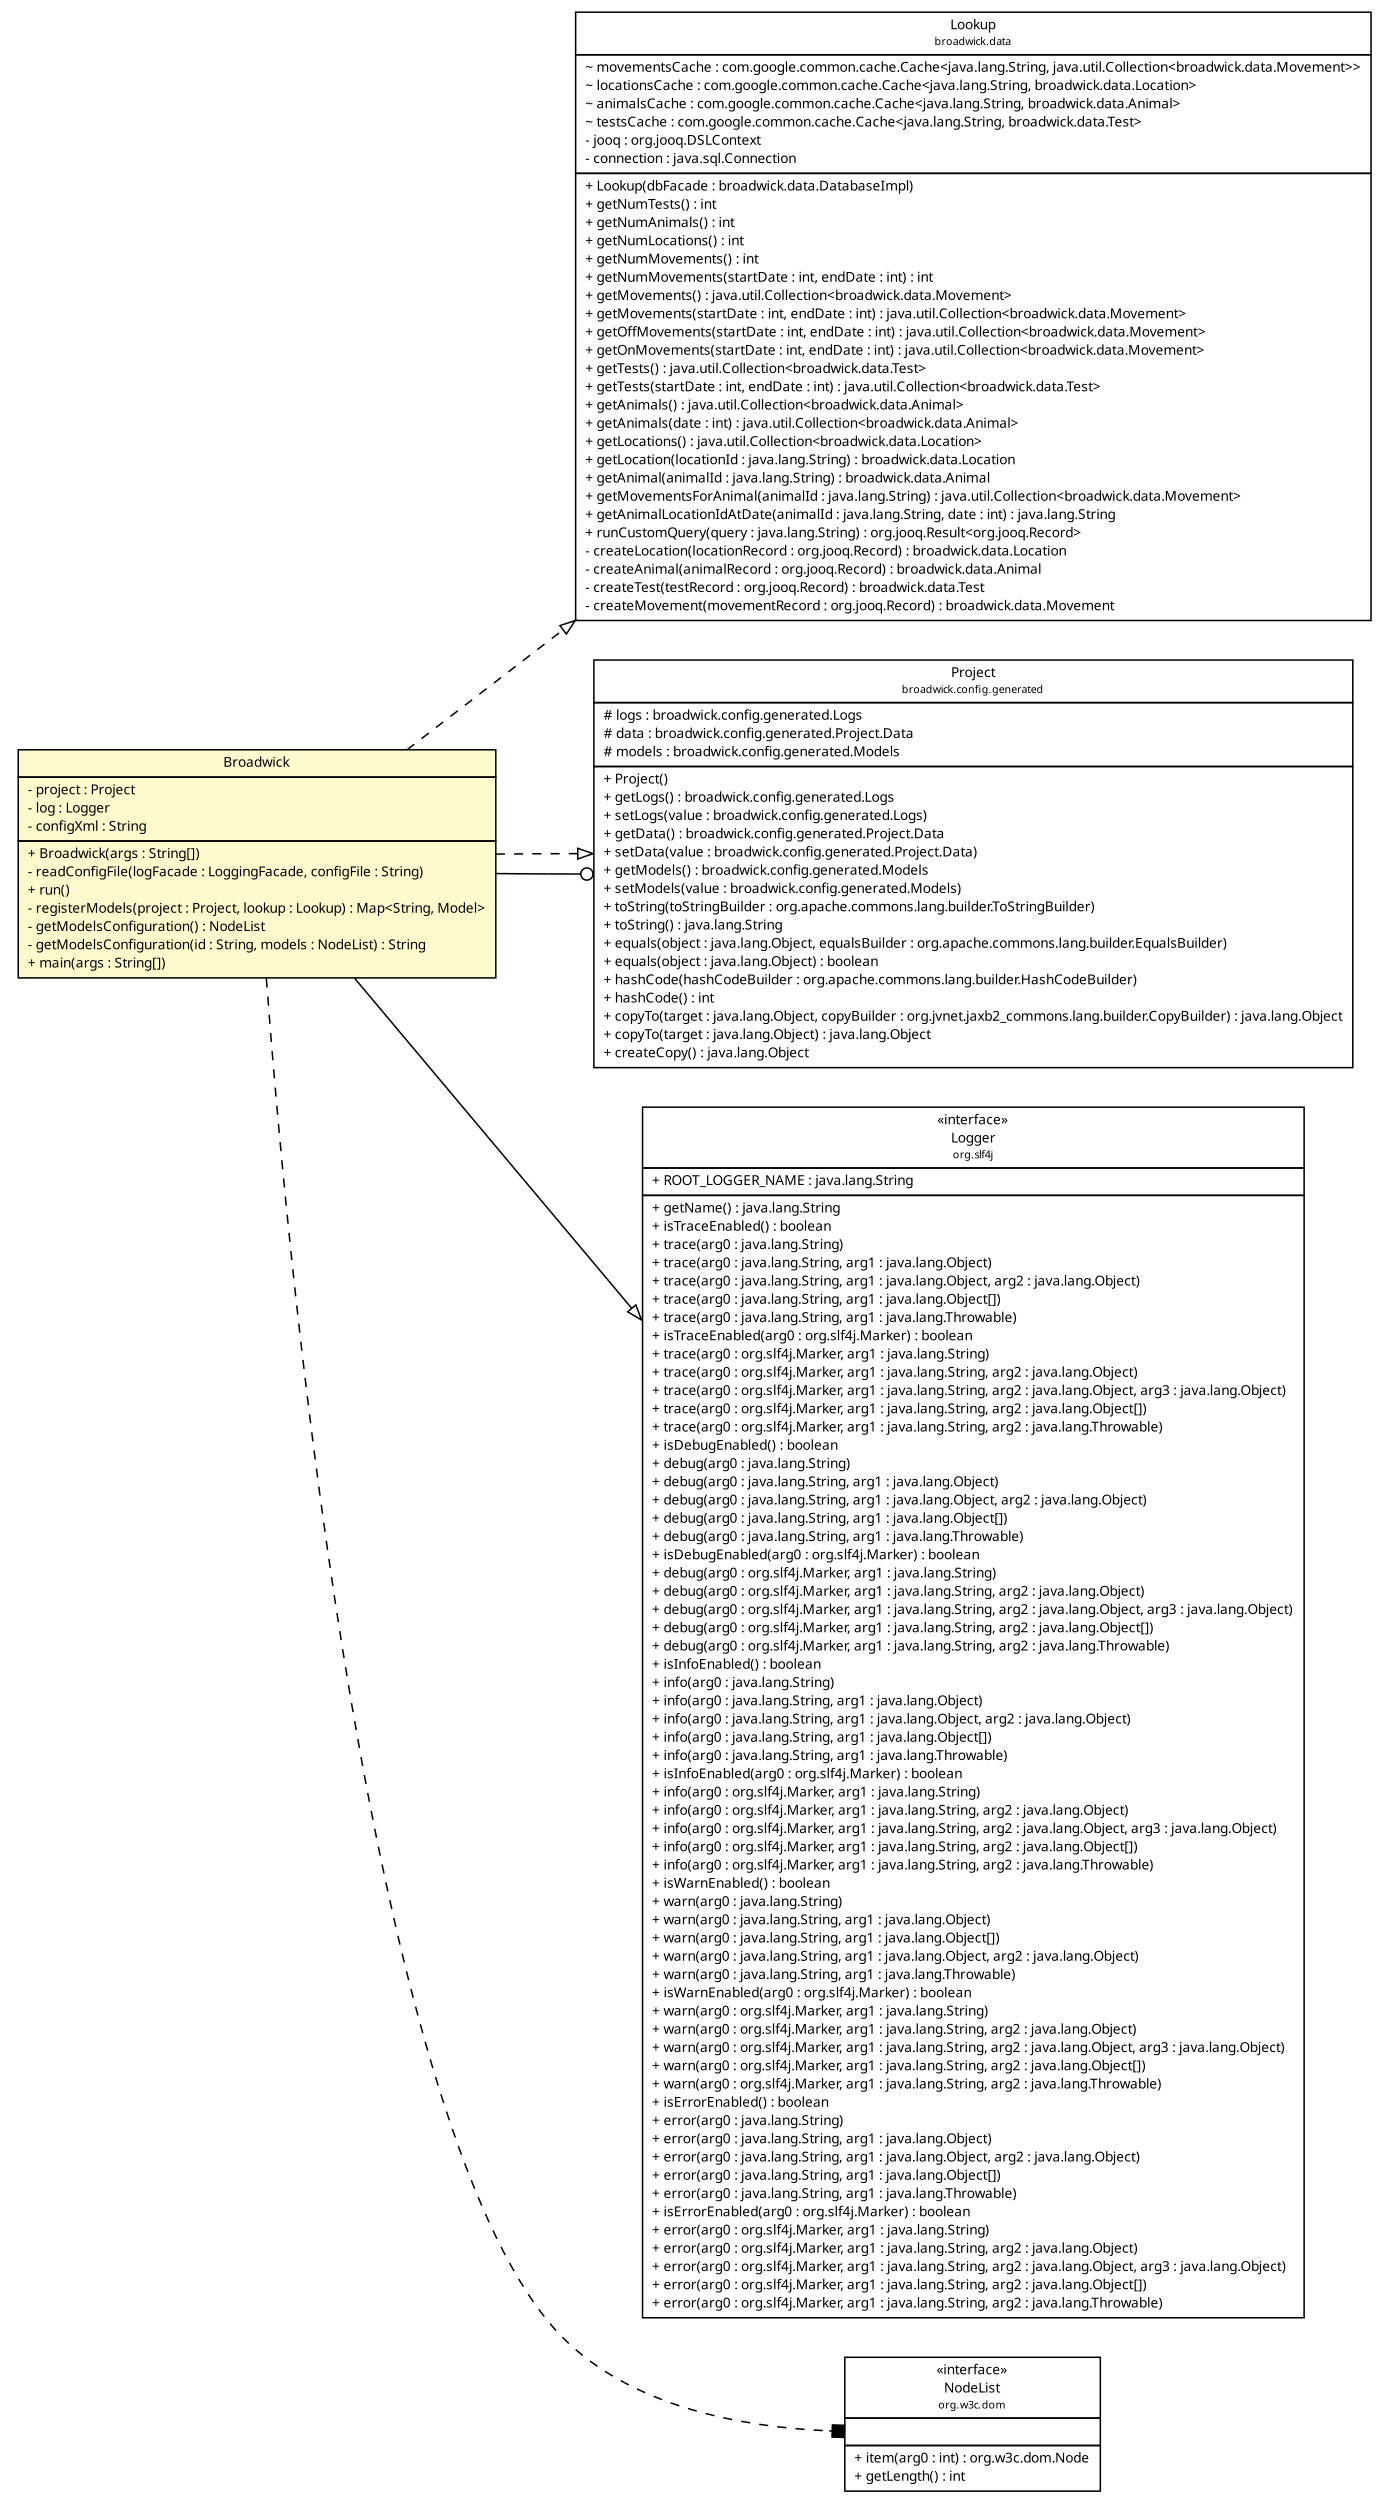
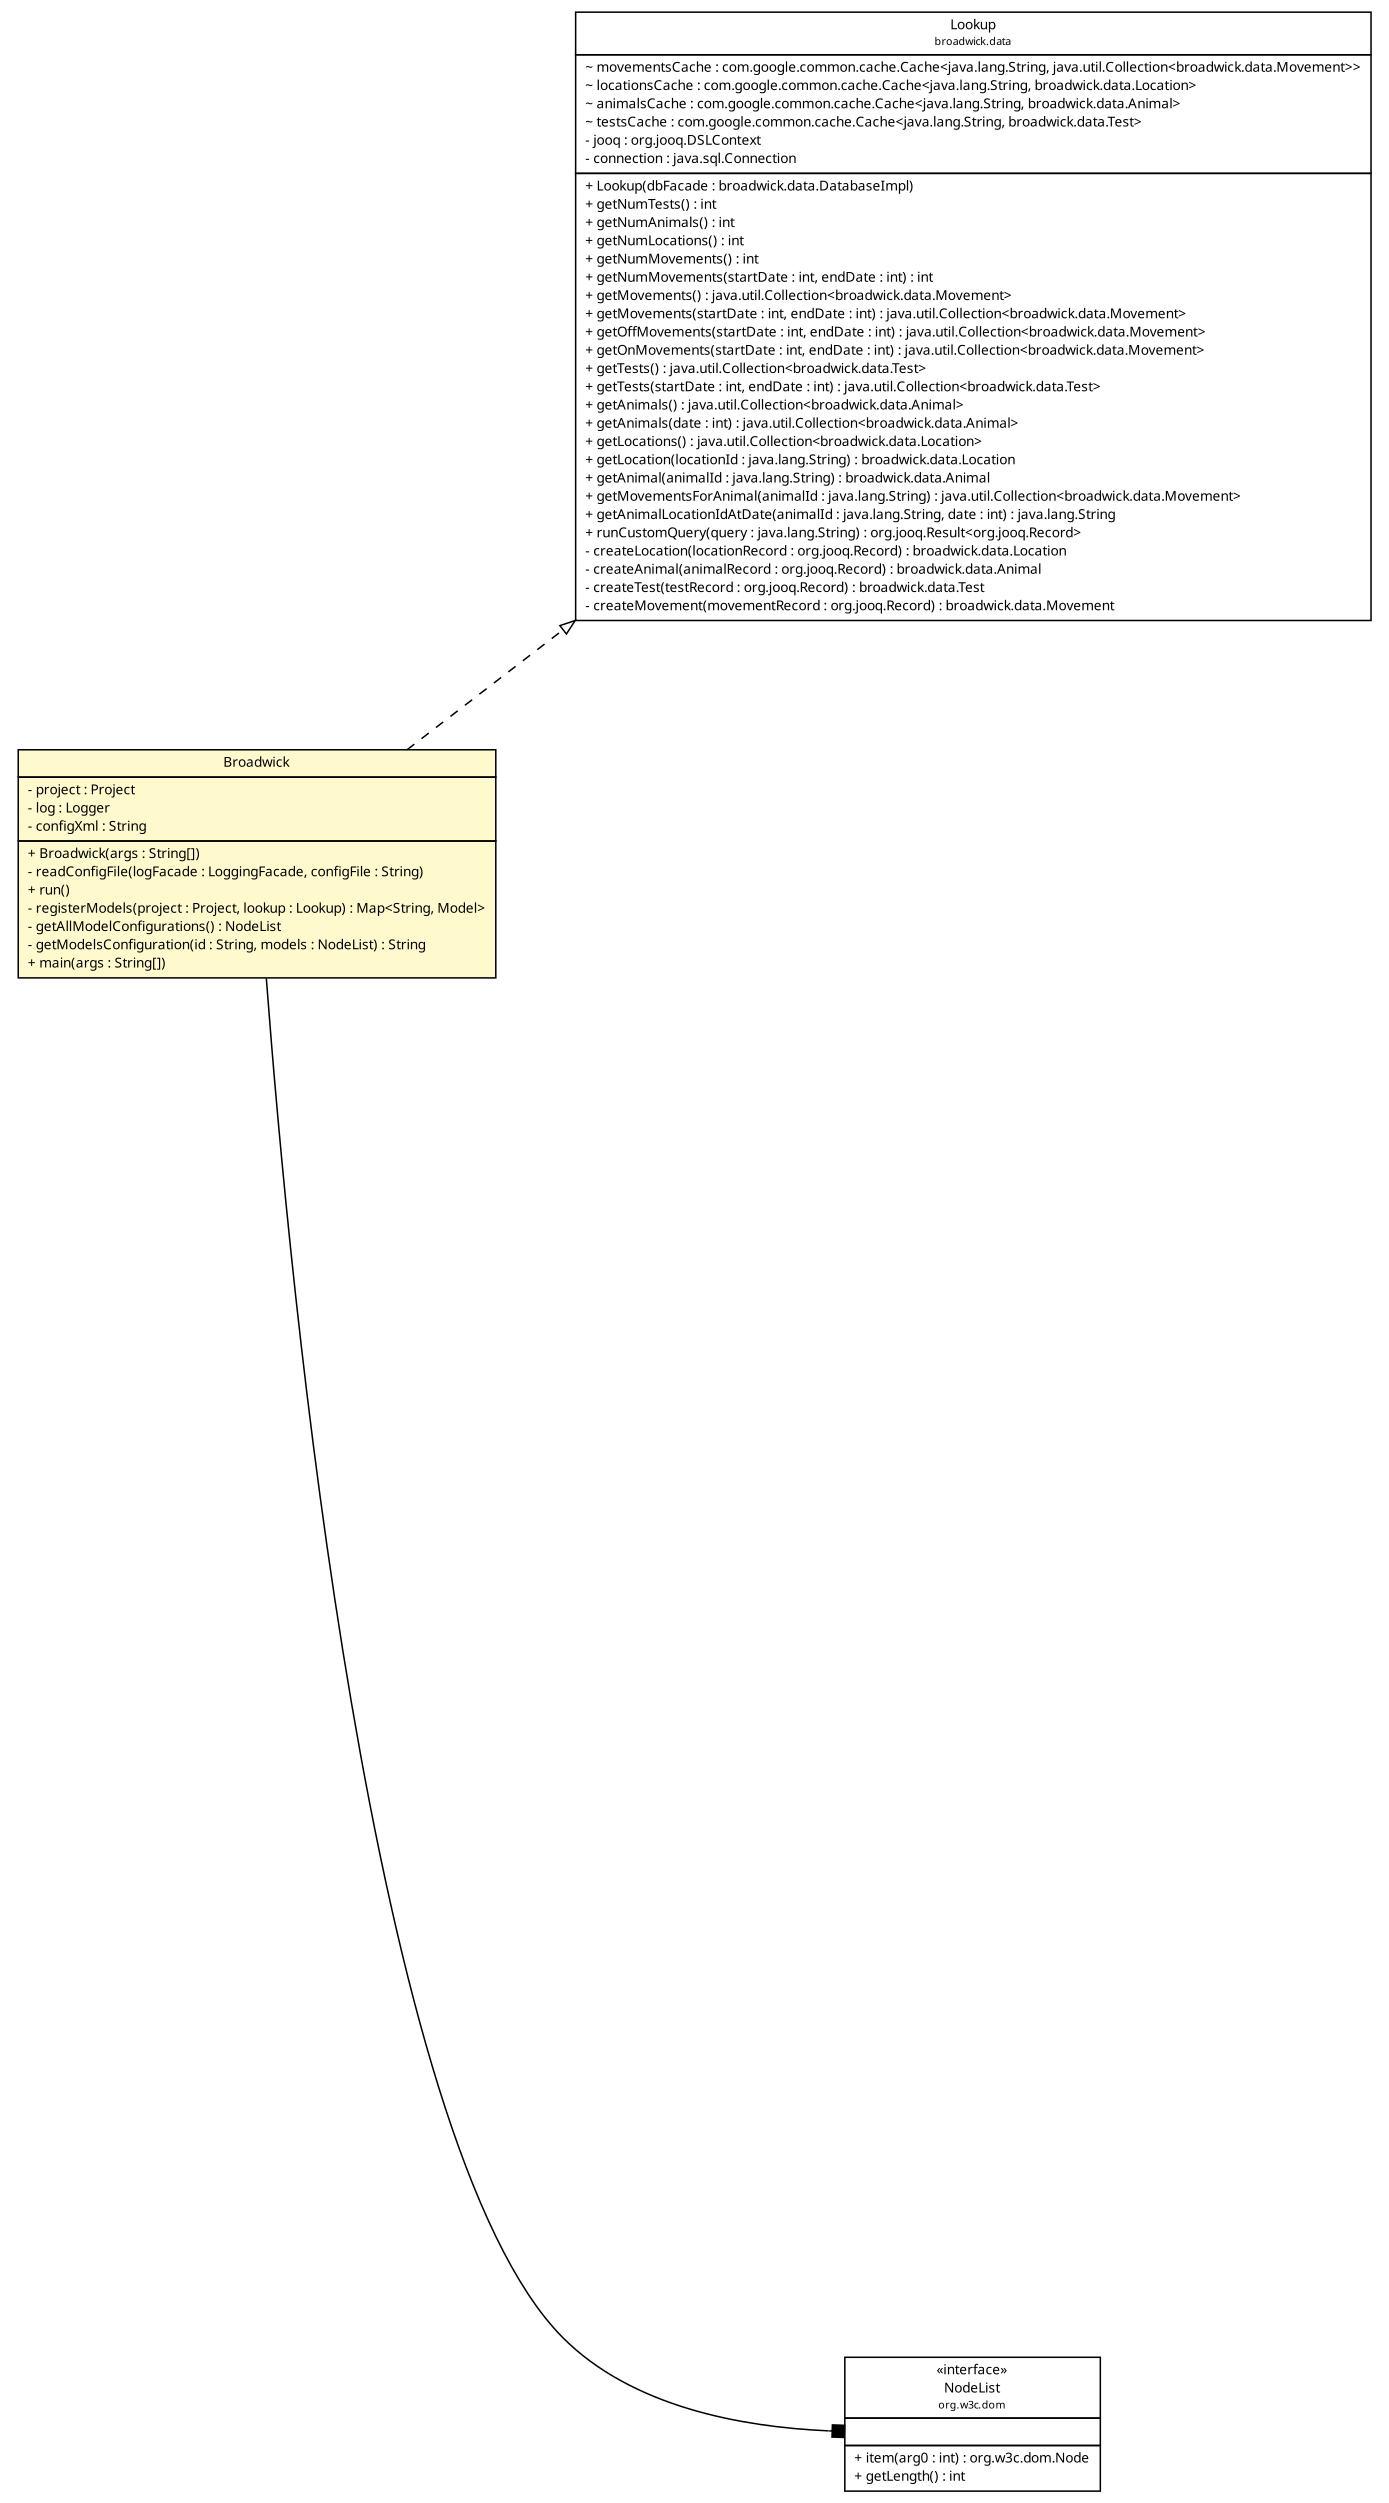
node "Project": removed
node "Broadwick": text "- getModelsConfiguration() : NodeList" -> "- getAllModelConfigurations() : NodeList"
node "Logger": removed
edge "Broadwick" -> "NodeList": style dashed -> solid
